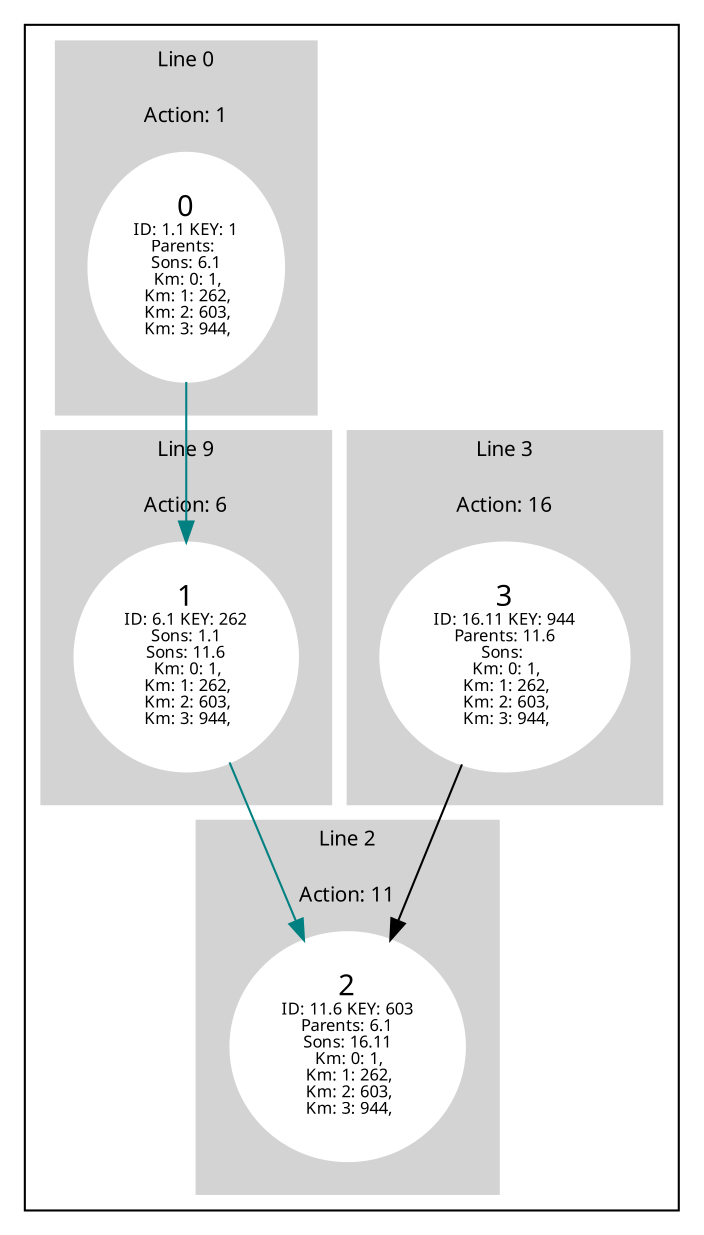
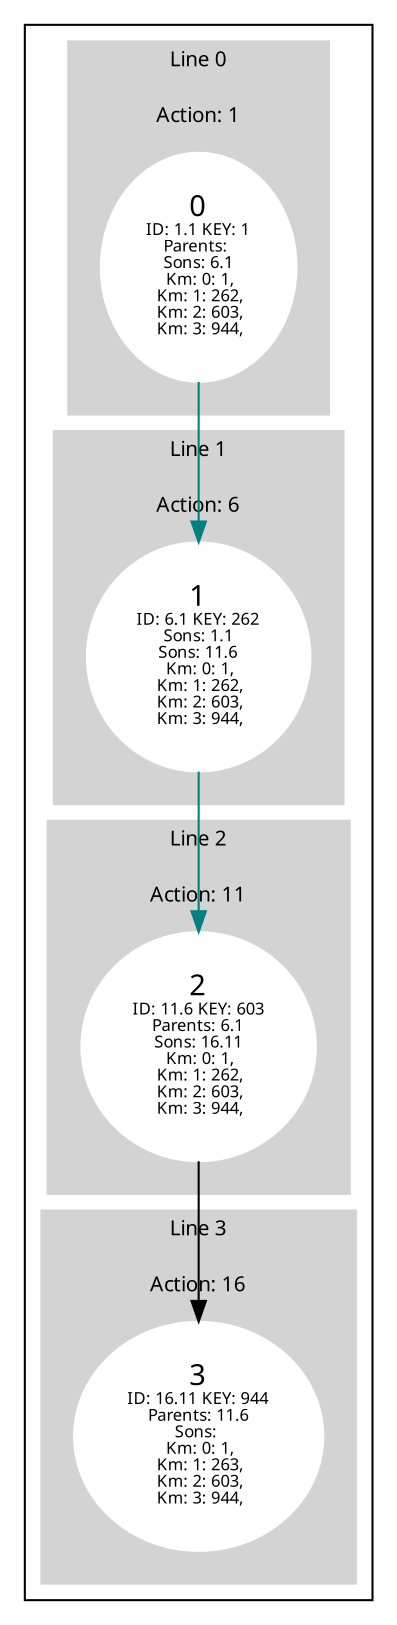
cluster "Line 9": label "Line 9" -> "Line 1"
node "3": text "Km: 1: 262," -> "Km: 1: 263,"
edge "3" -> "2": reversed
